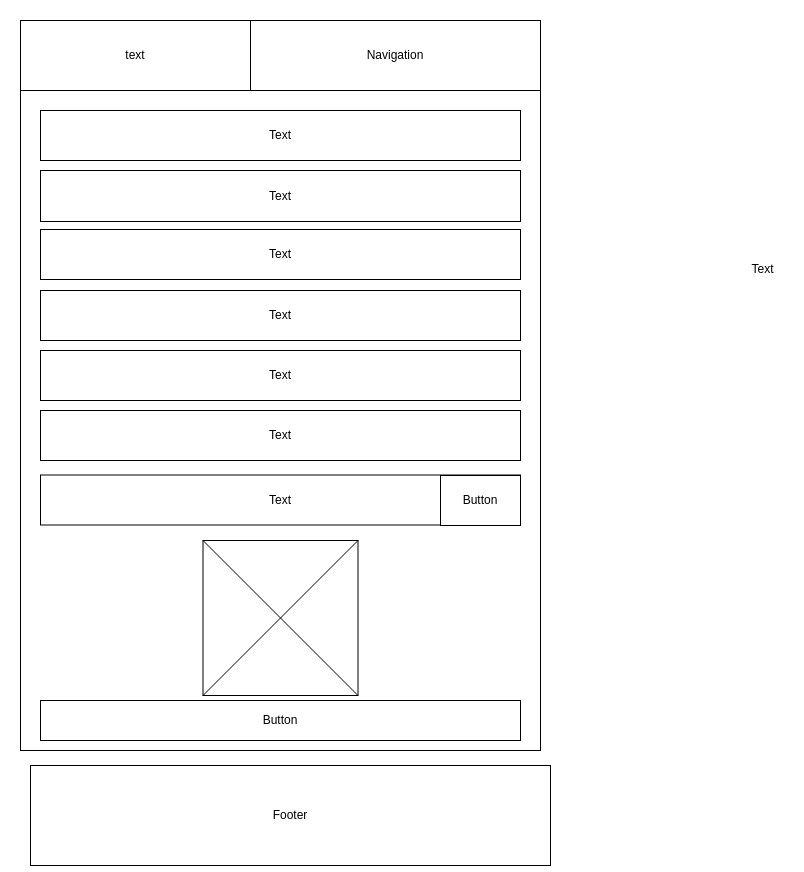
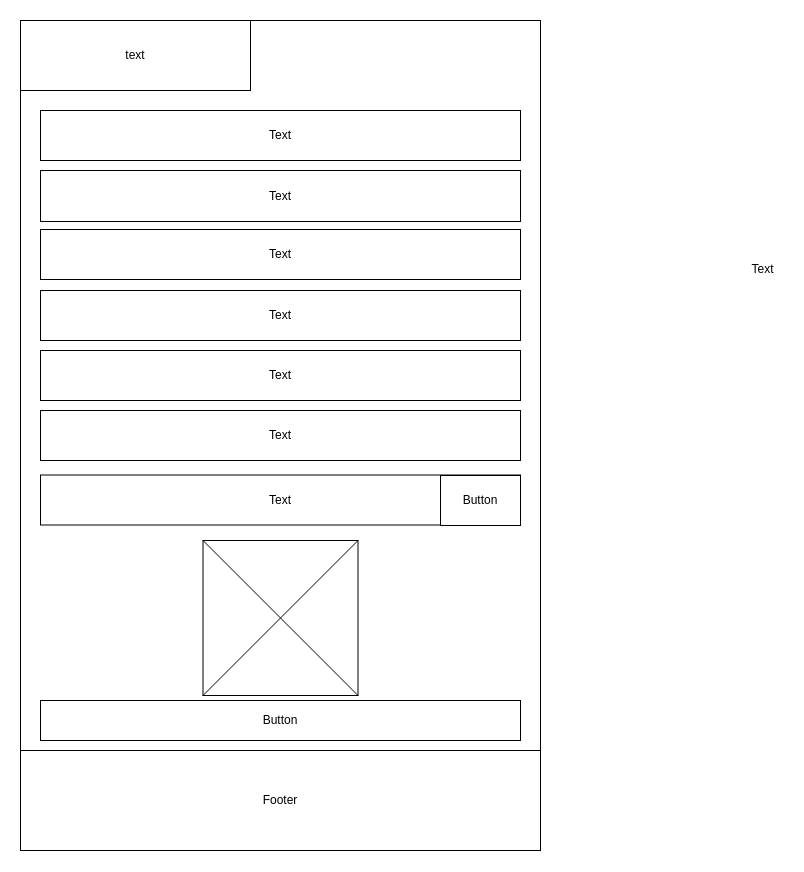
node "Navigation": removed
node "Footer": moved (291, 816) -> (281, 801)
